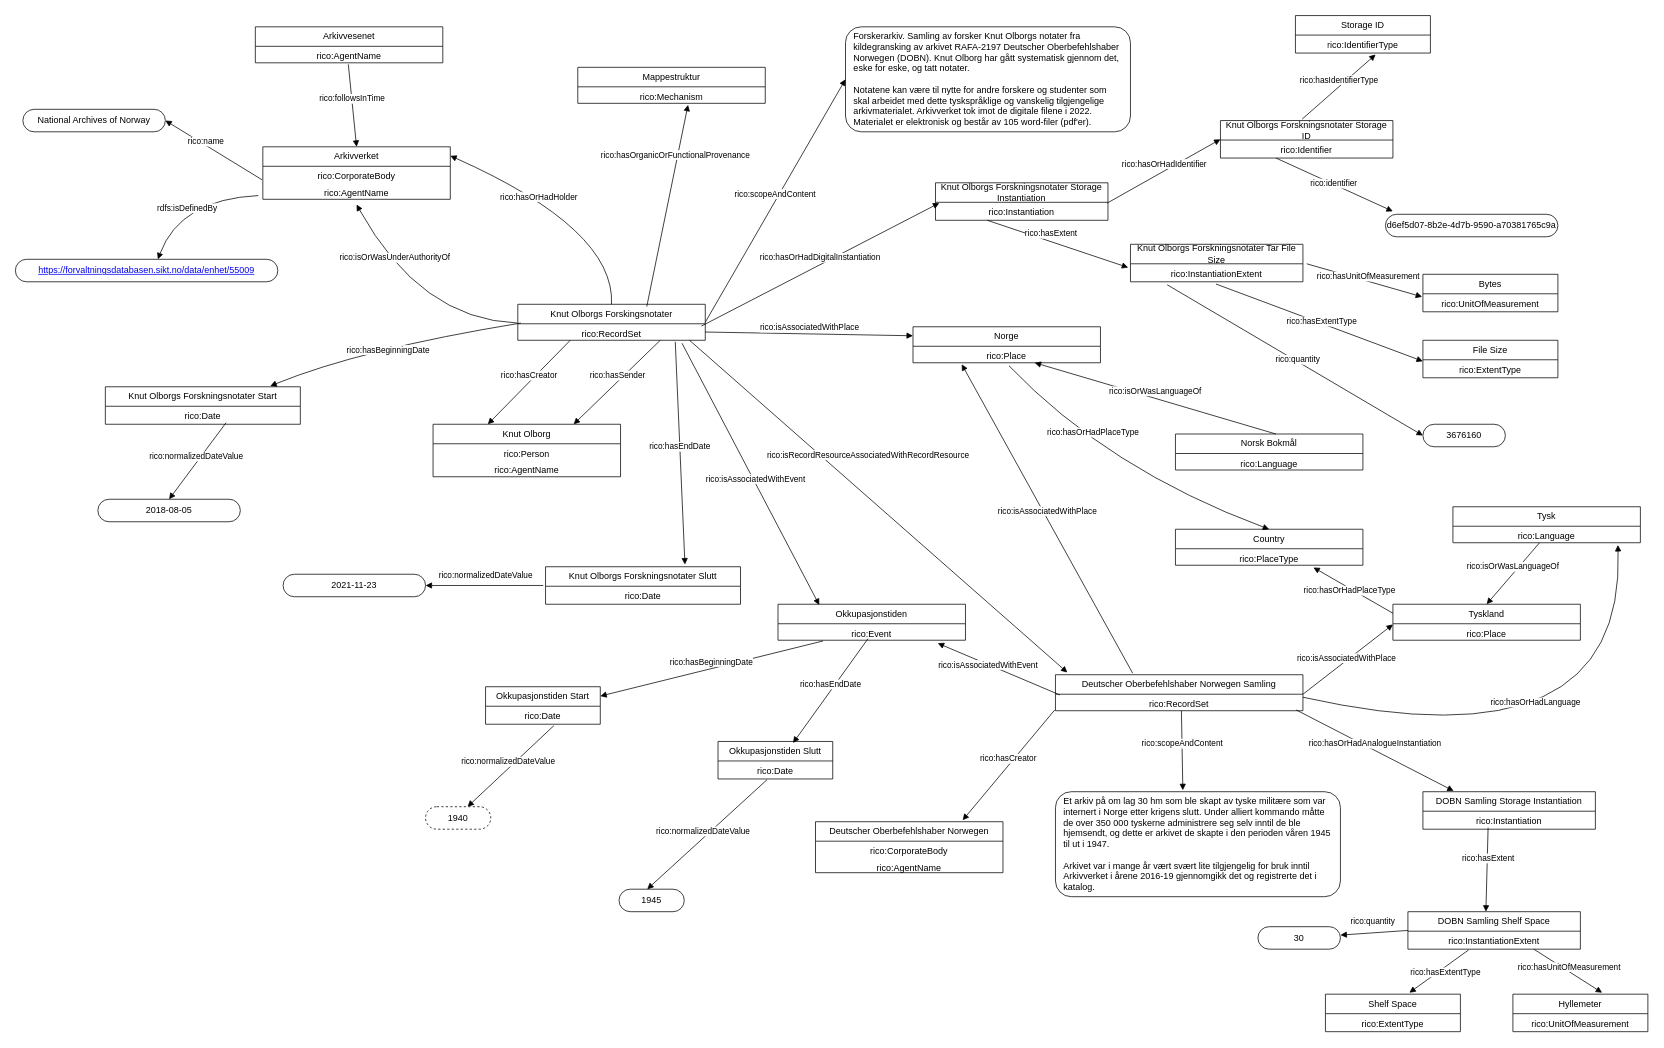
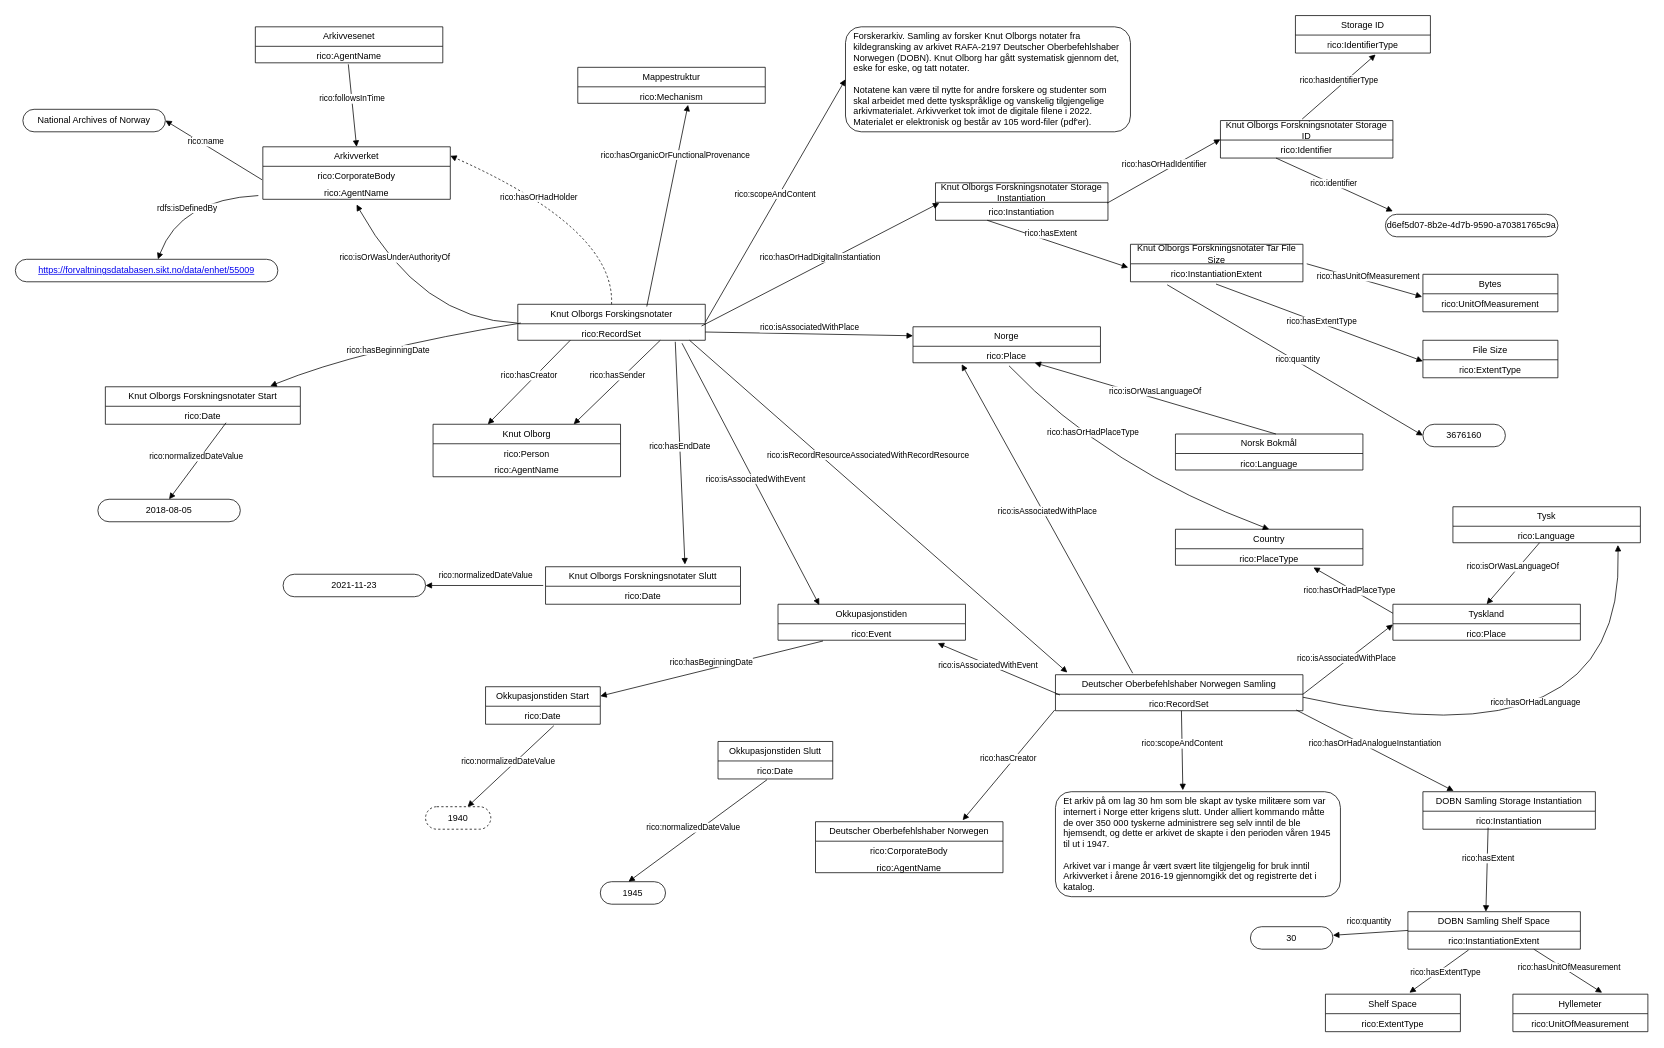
edge "Knut Olborgs Forskingsnotater" -> "Arkivverket": style solid -> dashed
edge "rico:Event" -> "Okkupasjonstiden Slutt": removed, label "rico:hasEndDate"
node "1945": moved (652, 900) -> (633, 893)
node "30": moved (1299, 938) -> (1292, 938)
